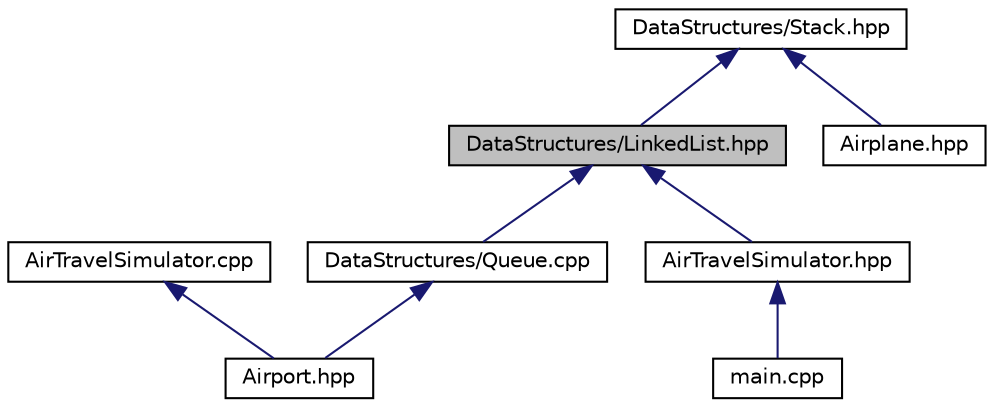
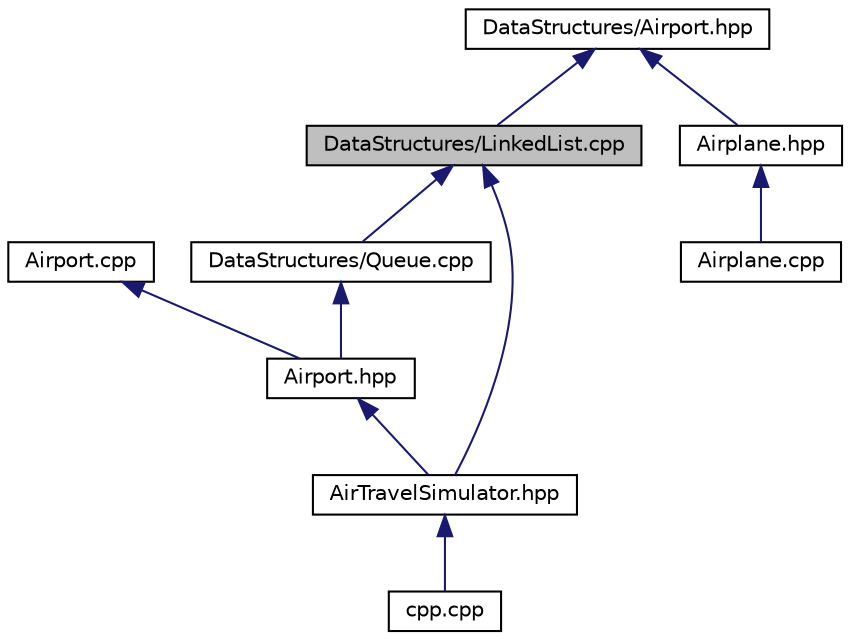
node "DataStructures/Stack.hpp": label "DataStructures/Stack.hpp" -> "DataStructures/Airport.hpp"
node "DataStructures/LinkedList.hpp": label "DataStructures/LinkedList.hpp" -> "DataStructures/LinkedList.cpp"
node "AirTravelSimulator.cpp": label "AirTravelSimulator.cpp" -> "Airport.cpp"
node "Airplane.cpp": added
node "main.cpp": label "main.cpp" -> "cpp.cpp"
edge "AirTravelSimulator.hpp" -> "Airport.hpp": added
